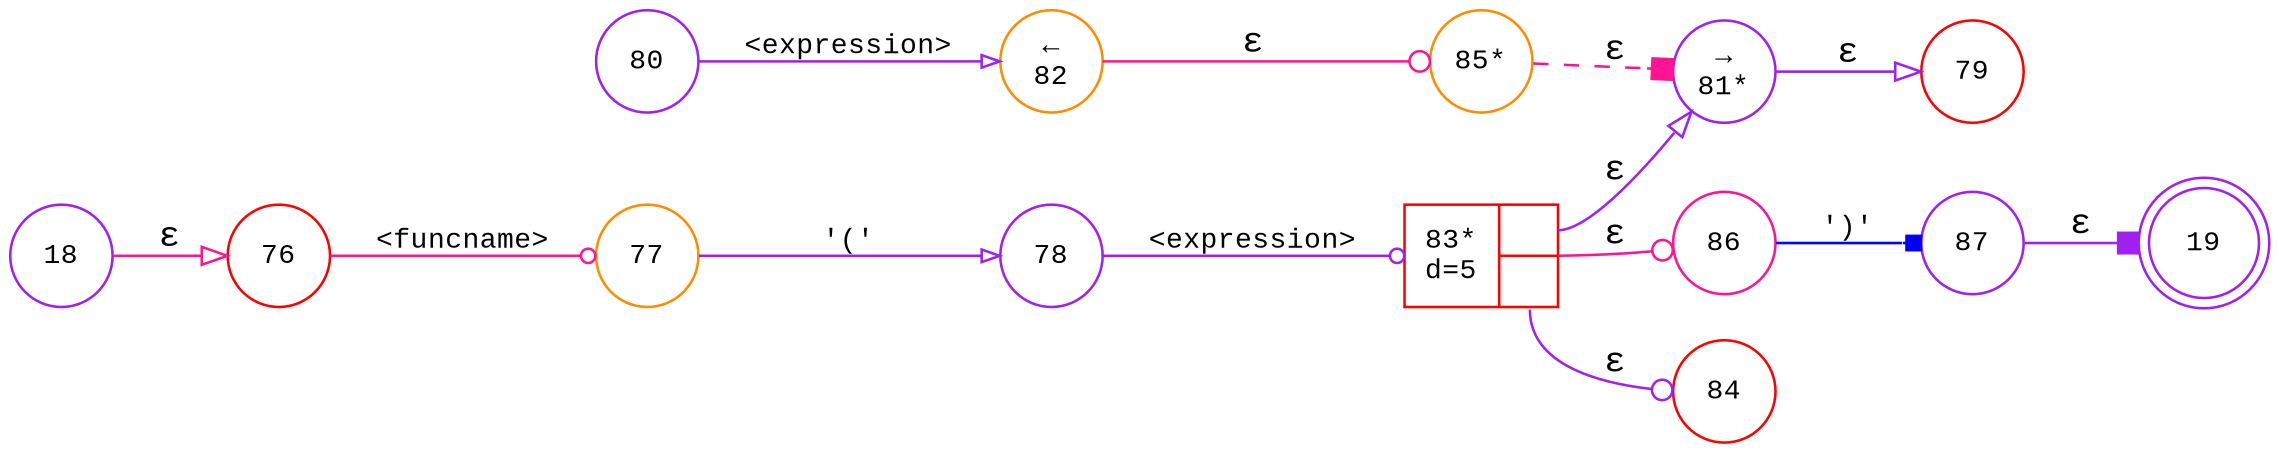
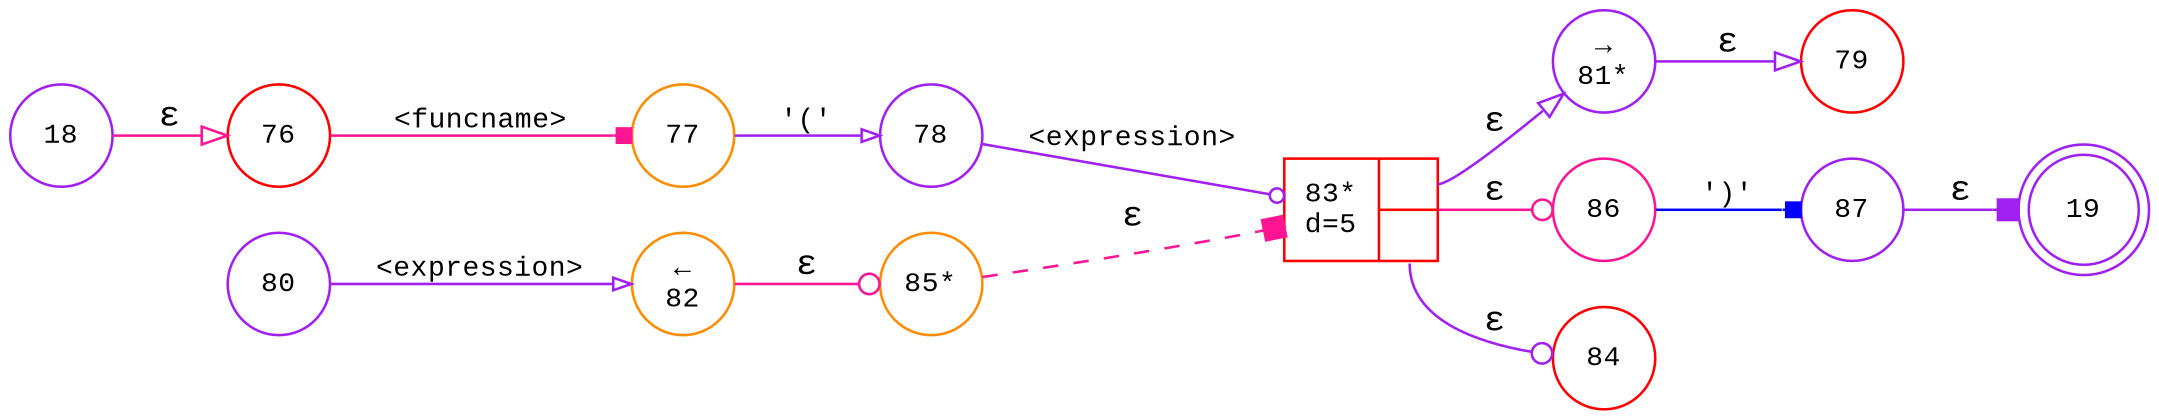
edge "85*" -> "→ 81*": now "85*" -> "83*"
edge "76" -> "77": arrowhead odot -> box
